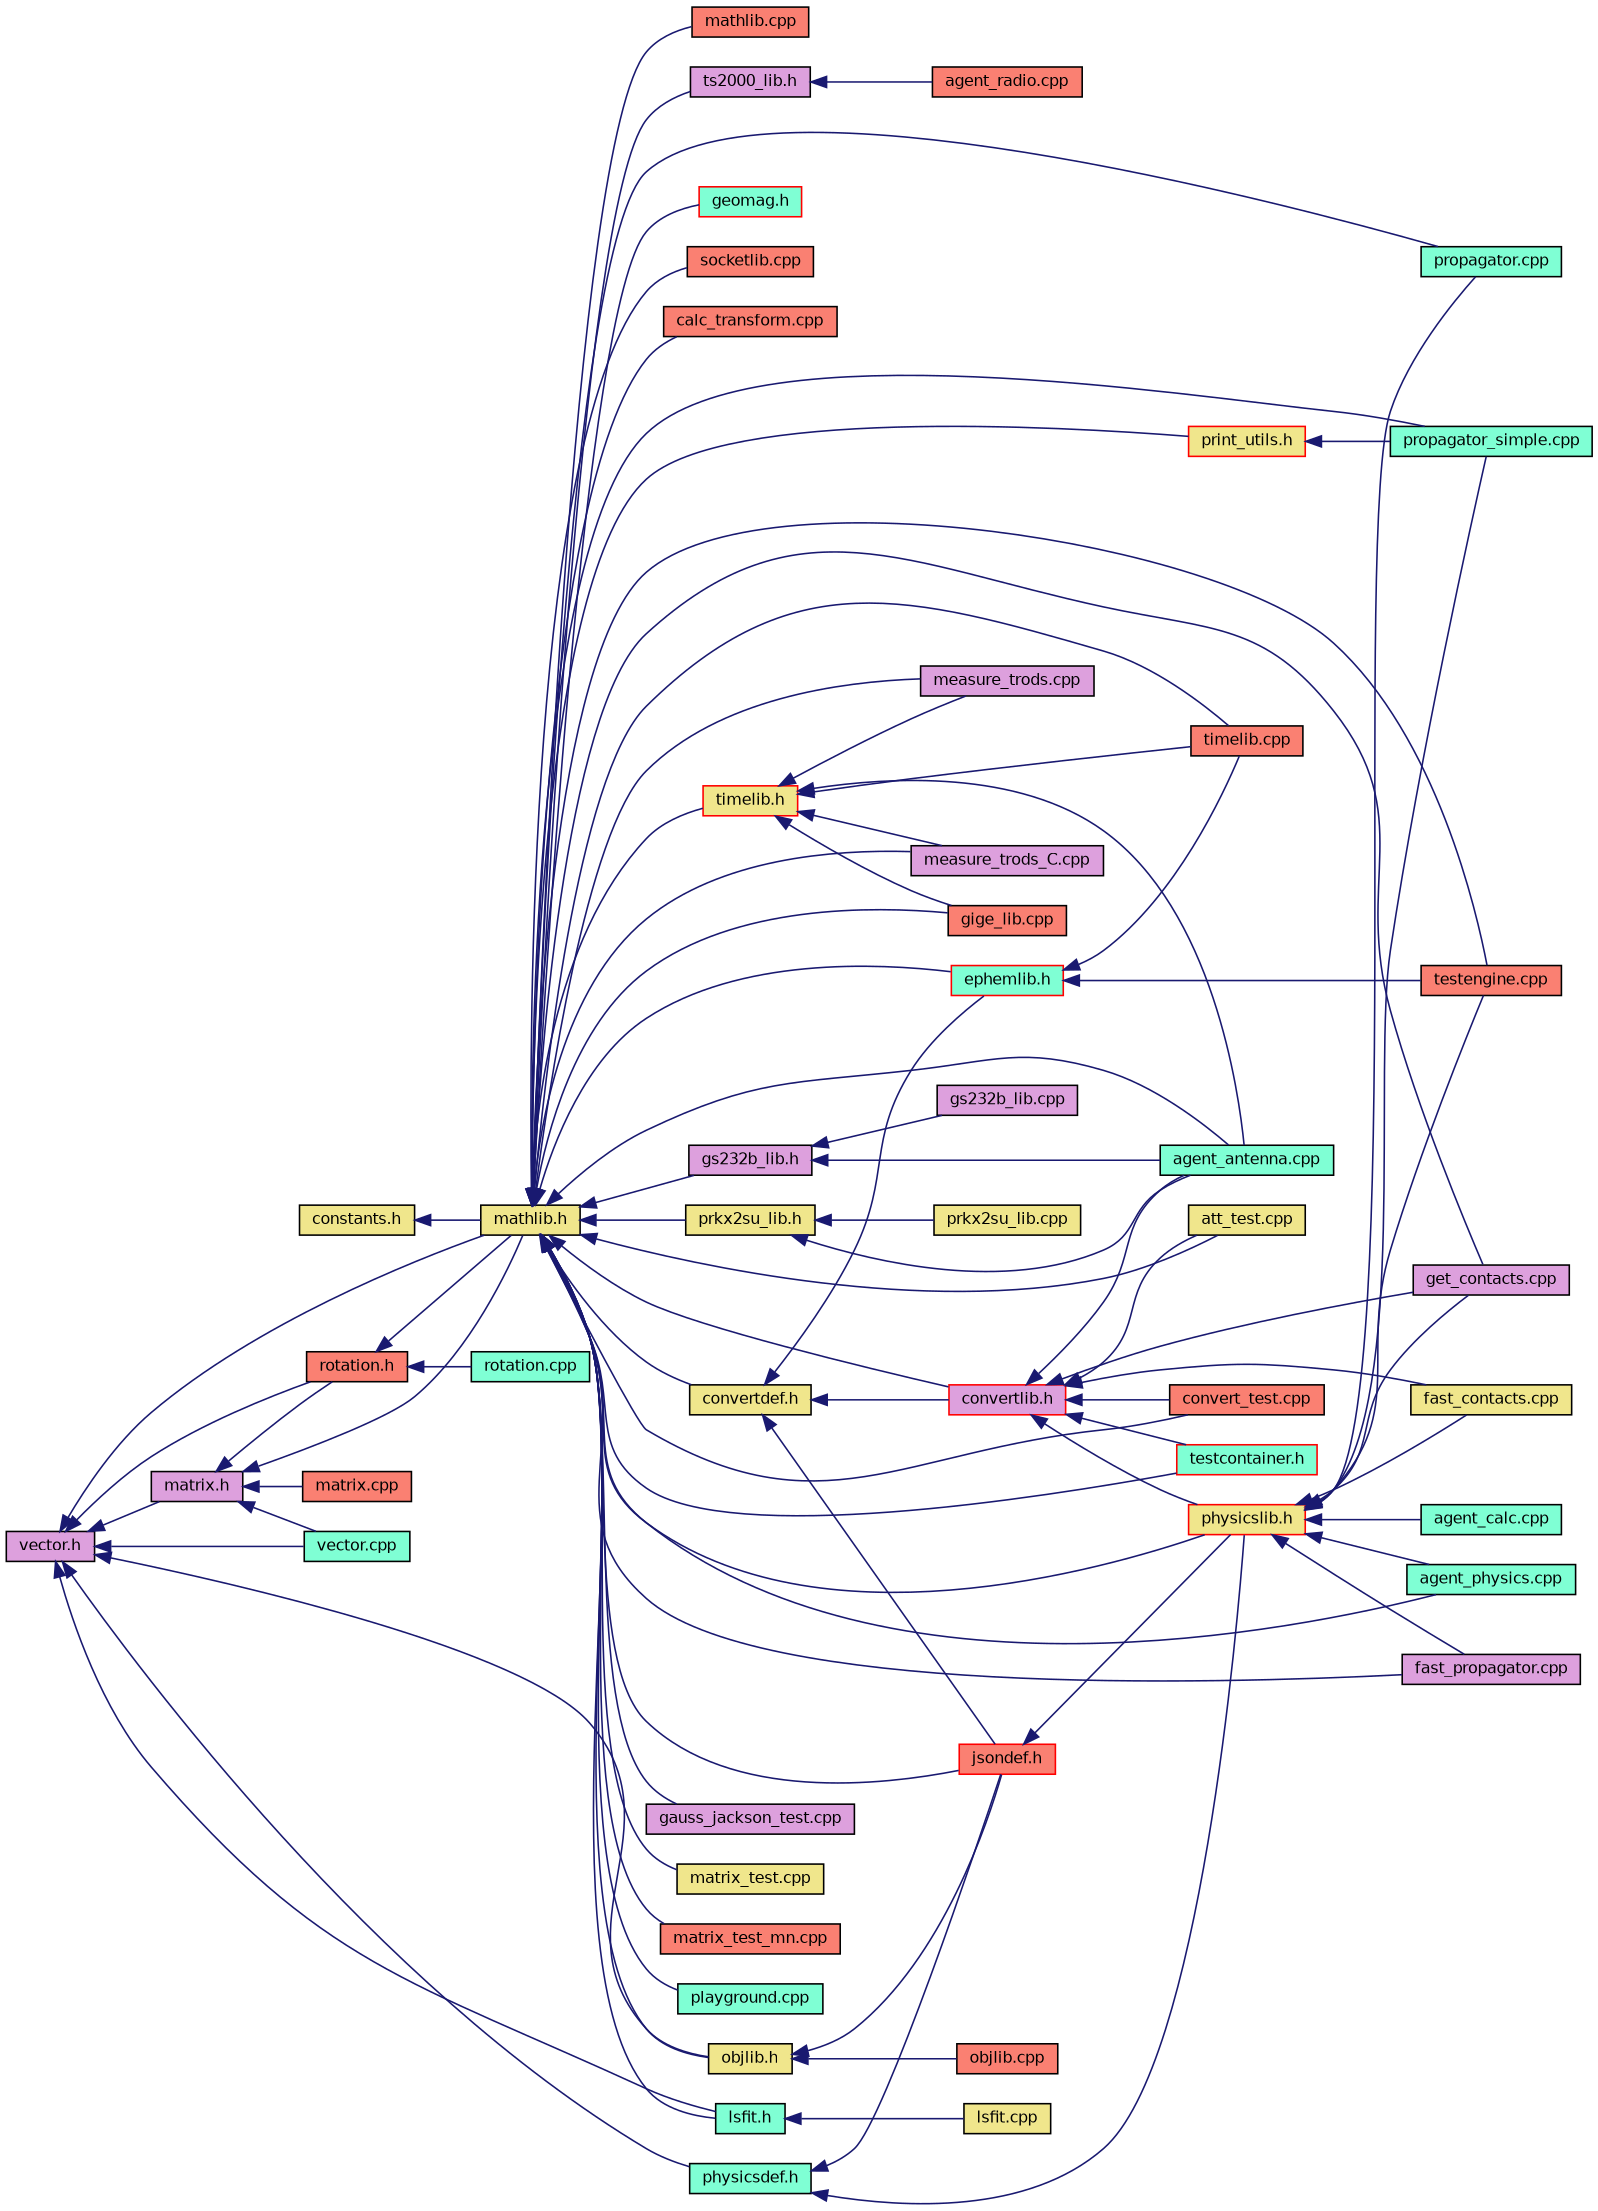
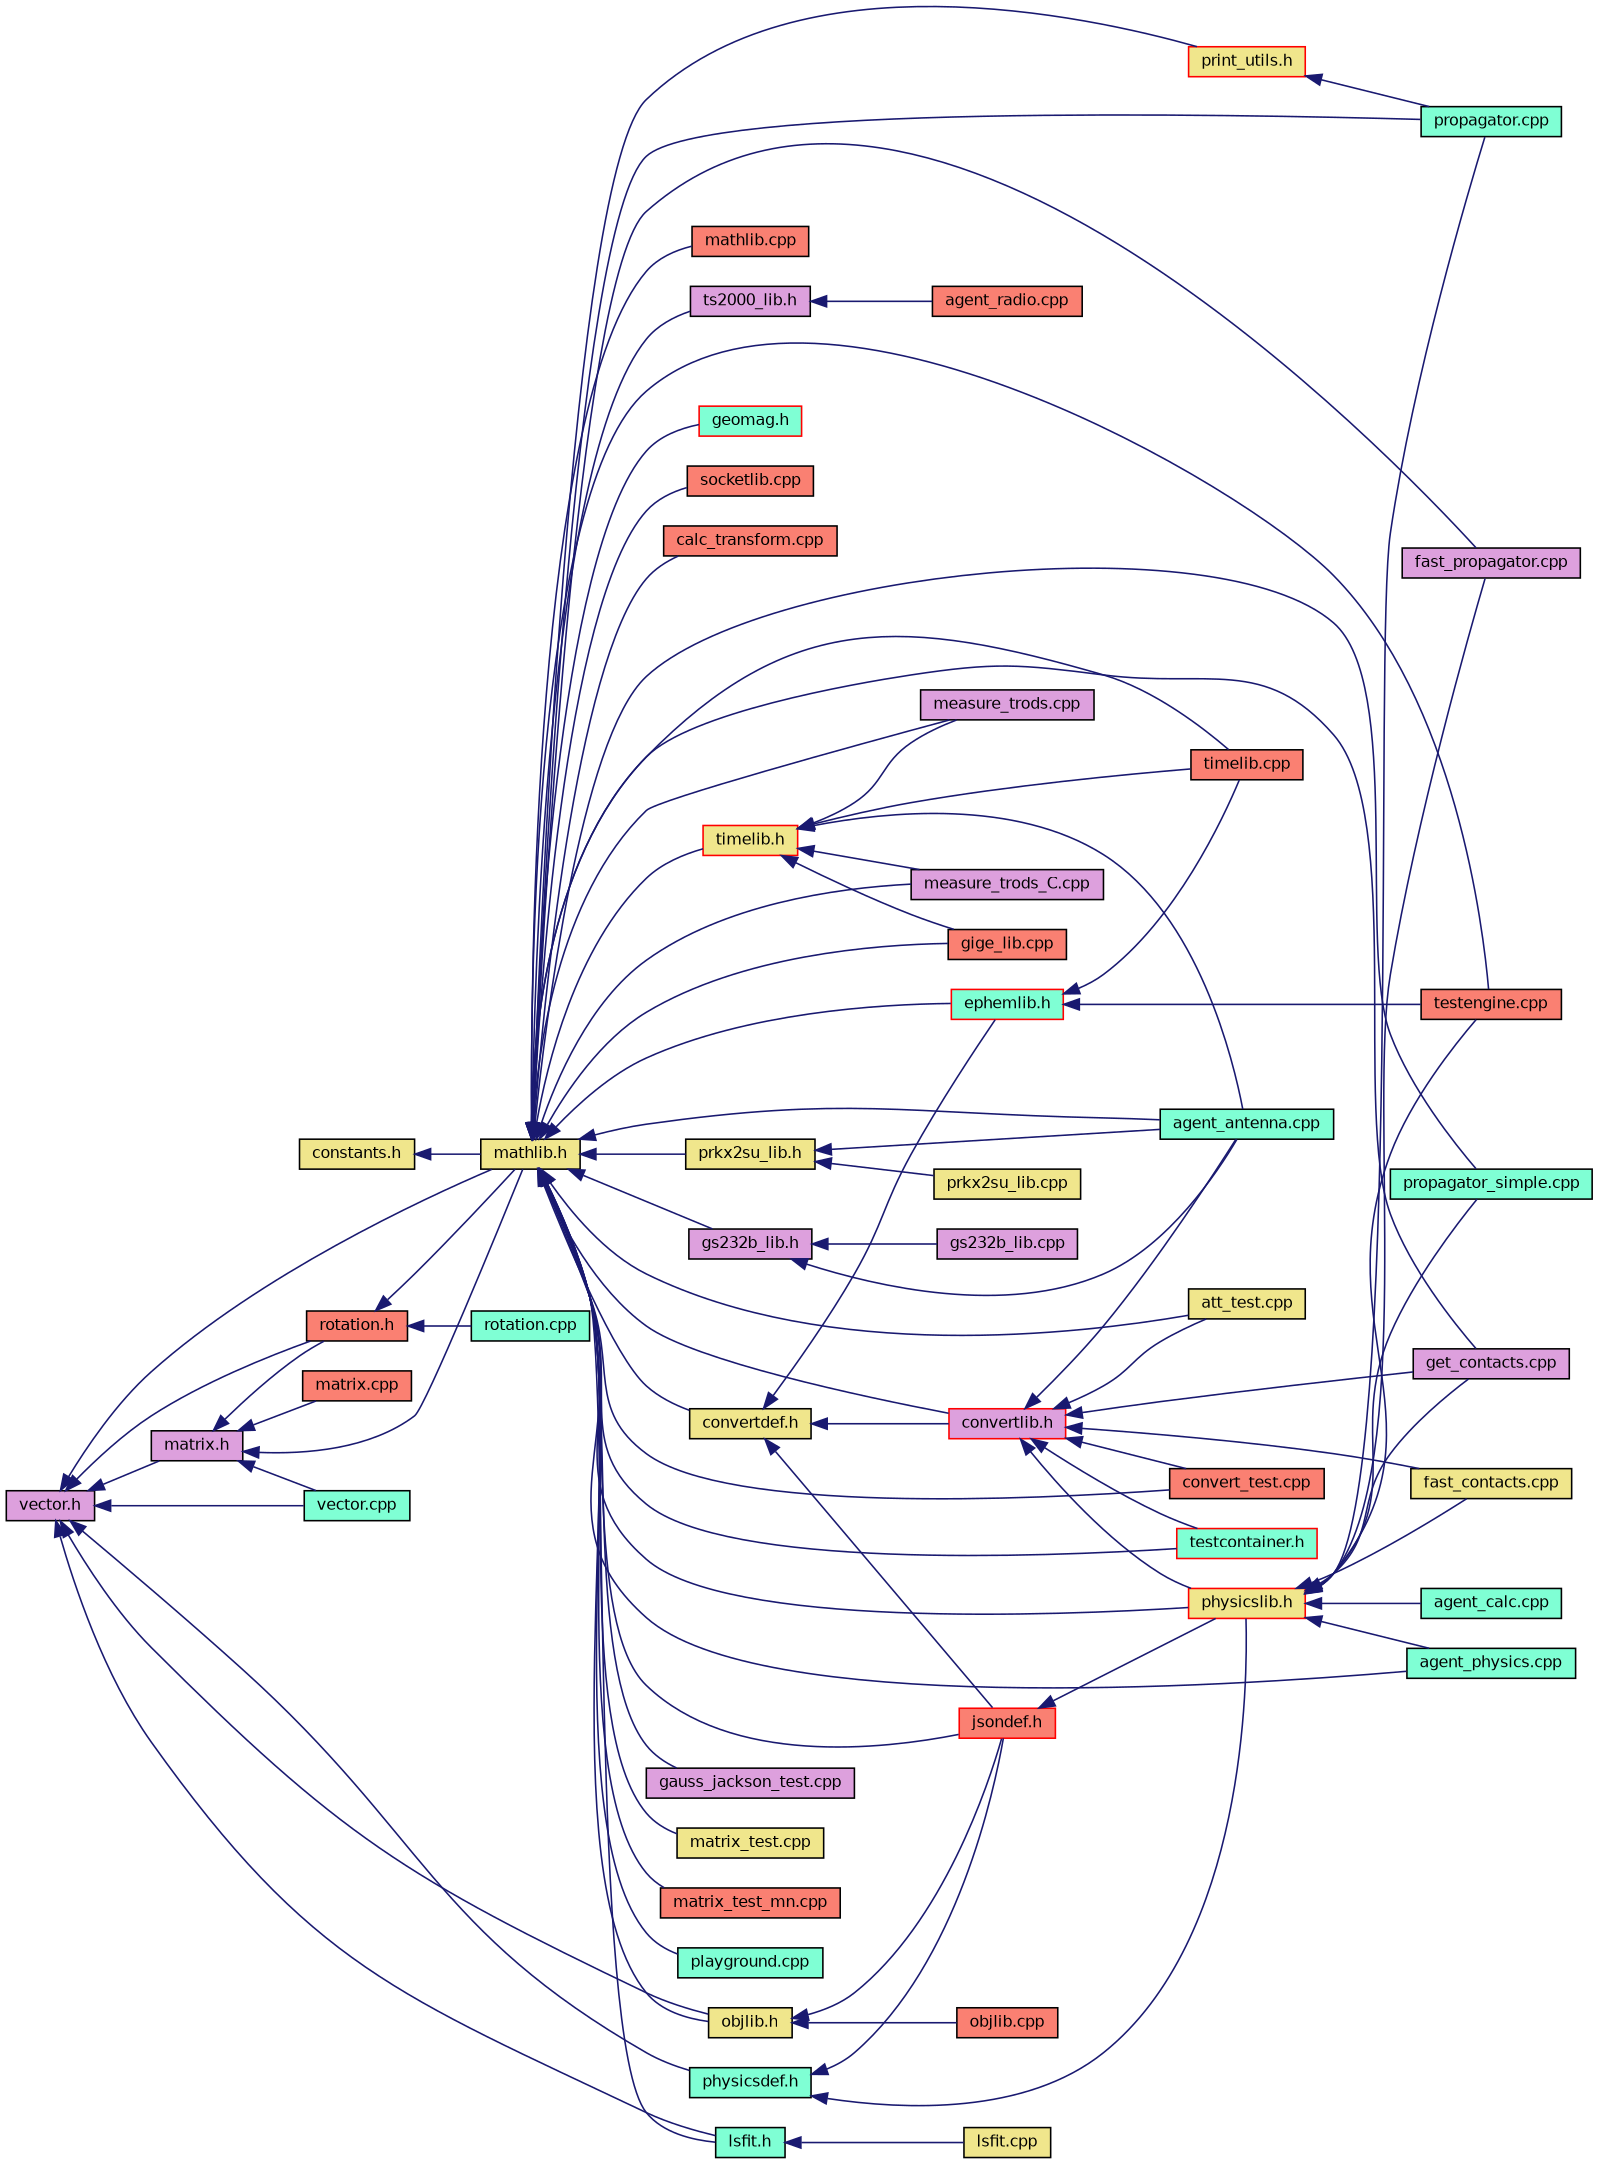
edge "propagator_simple.cpp" -> "print_utils.h": now "propagator.cpp" -> "print_utils.h"
